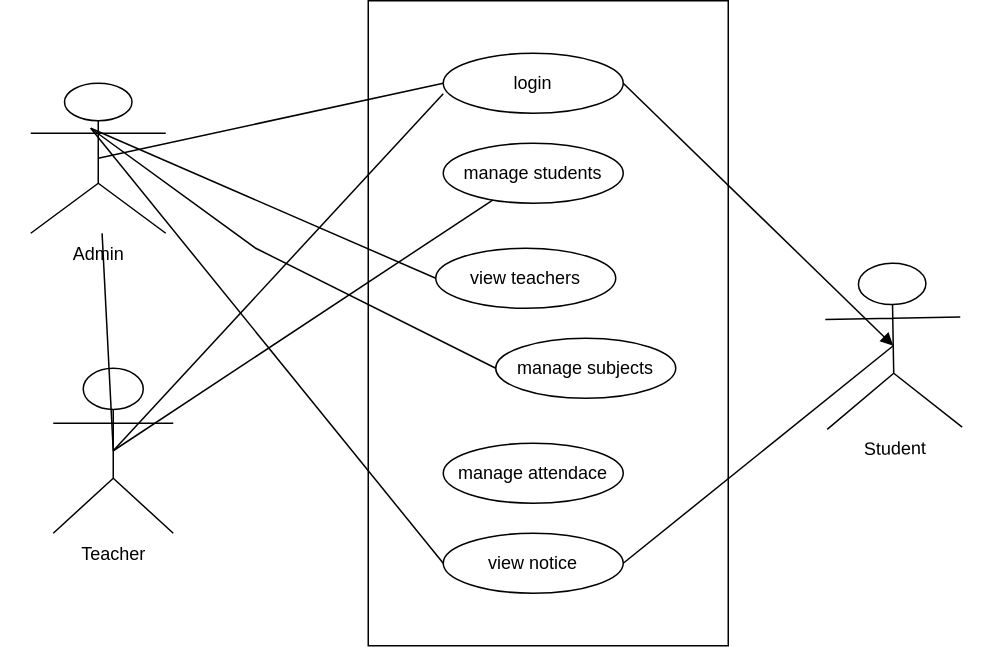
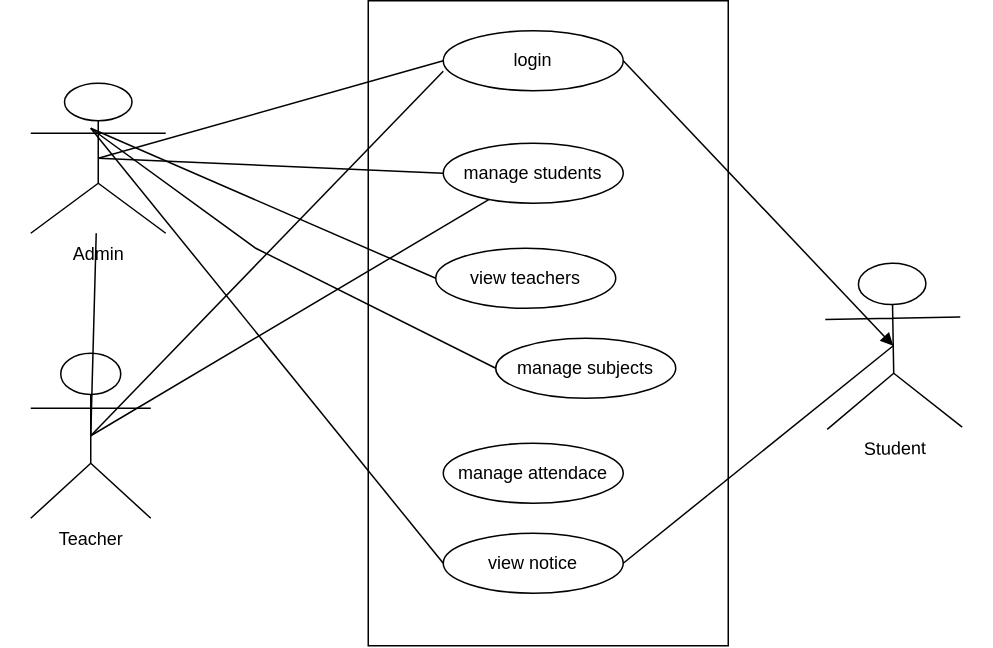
node "login": moved (533, 83) -> (533, 61)
edge "Admin" -- "manage students": added
node "Teacher": moved (113, 451) -> (91, 436)
